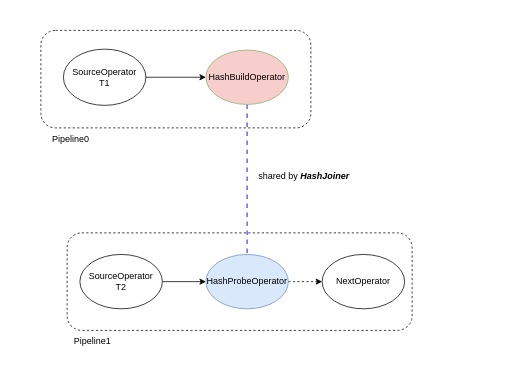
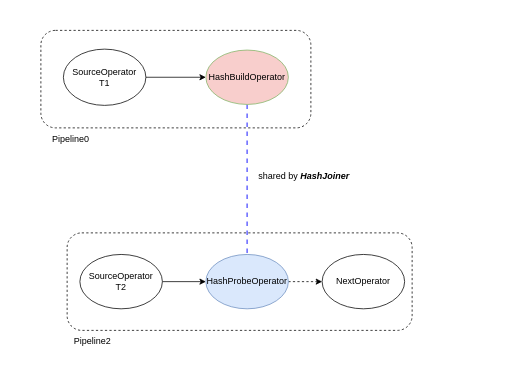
node "Pipeline1": label "Pipeline1" -> "Pipeline2"
